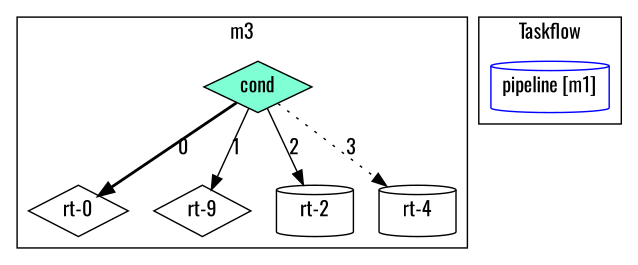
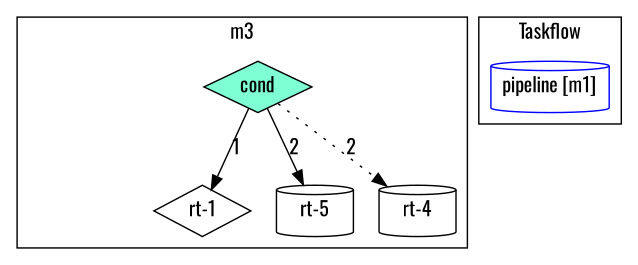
edge "cond" -> "rt-4": label "3" -> "2"
node "rt-0": removed
node "rt-9": label "rt-9" -> "rt-1"
node "rt-2": label "rt-2" -> "rt-5"
